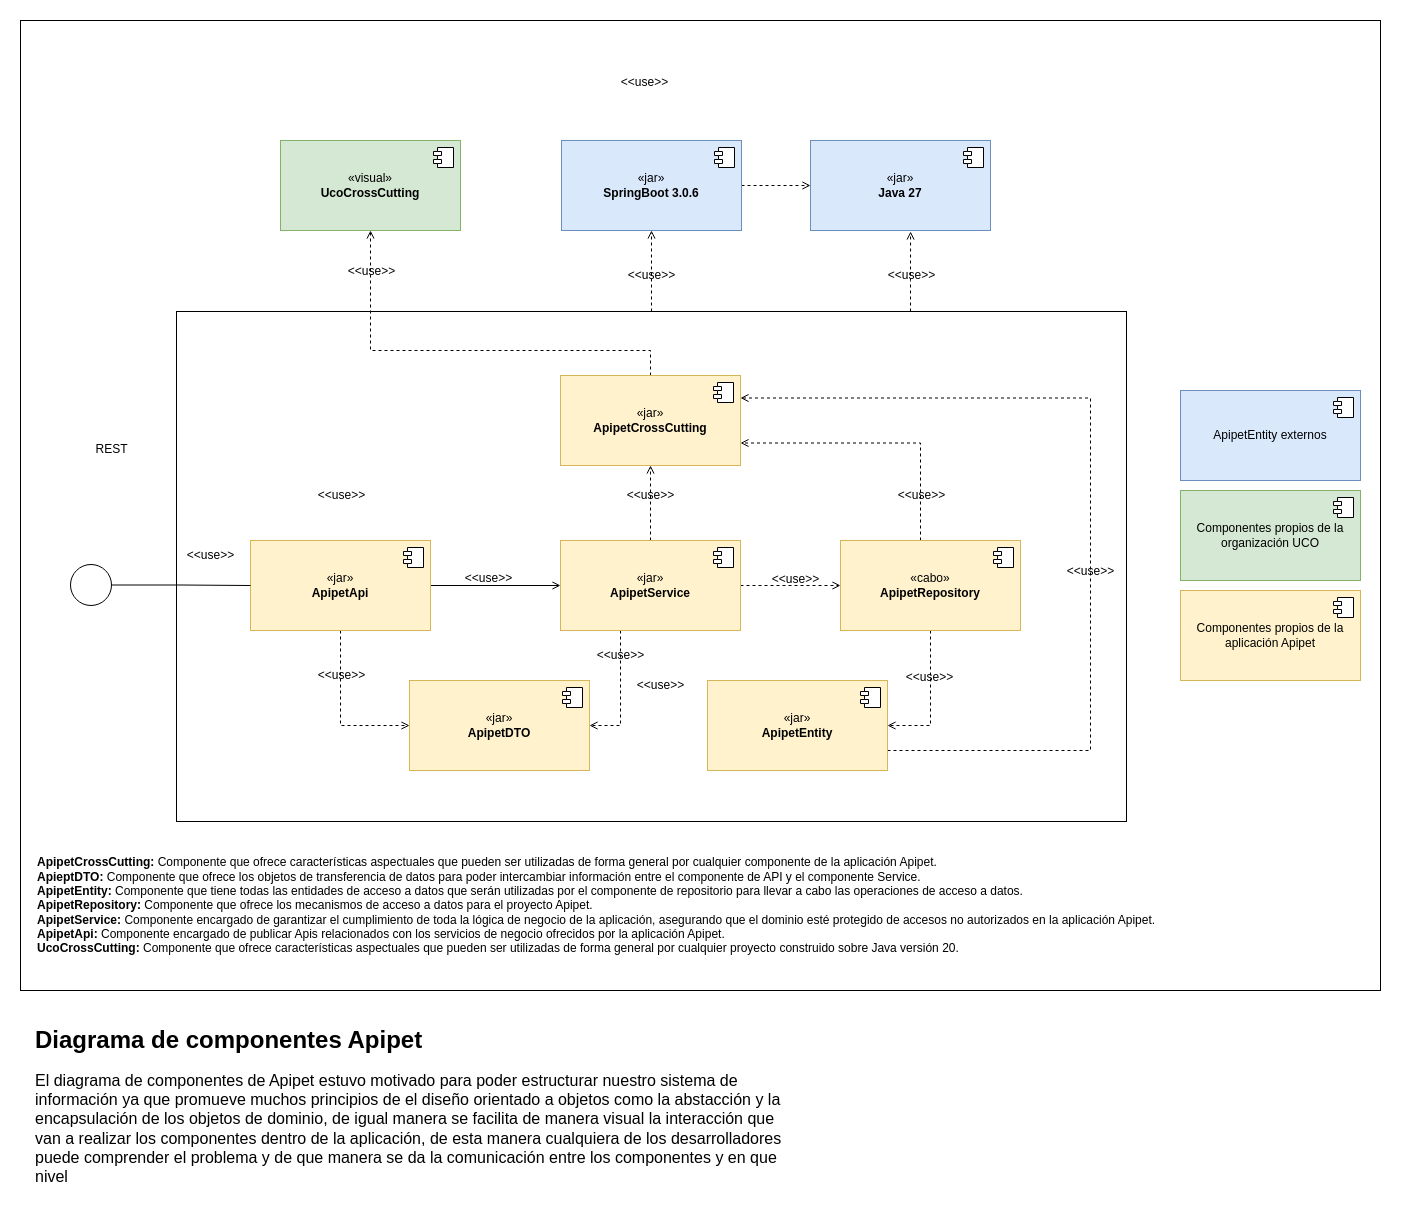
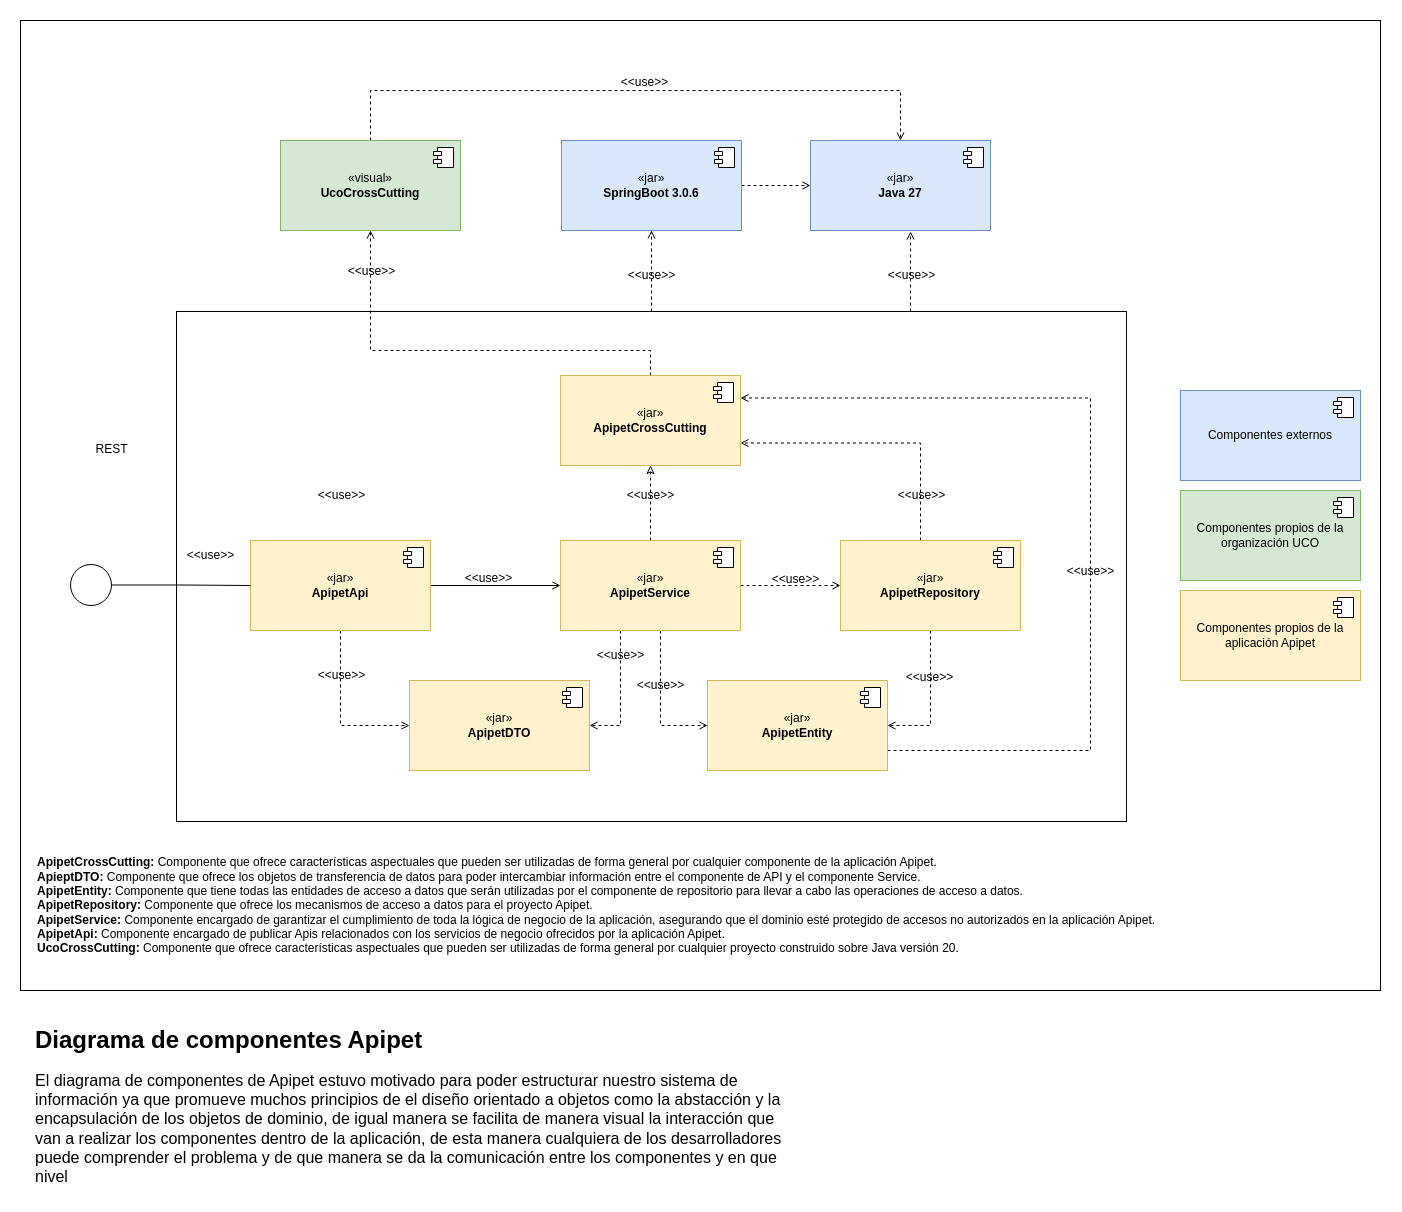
edge "«visual» UcoCrossCutting" -> "«jar» Java 27": added
node "ApipetEntity externos": label "ApipetEntity externos" -> "Componentes externos"
edge "«jar» ApipetService" -> "«jar» ApipetCrossCutting": arrowhead open -> classic
node "«cabo» ApipetRepository": label "«cabo» ApipetRepository" -> "«jar» ApipetRepository"
edge "«jar» ApipetService" -> "«jar» ApipetEntity": added
